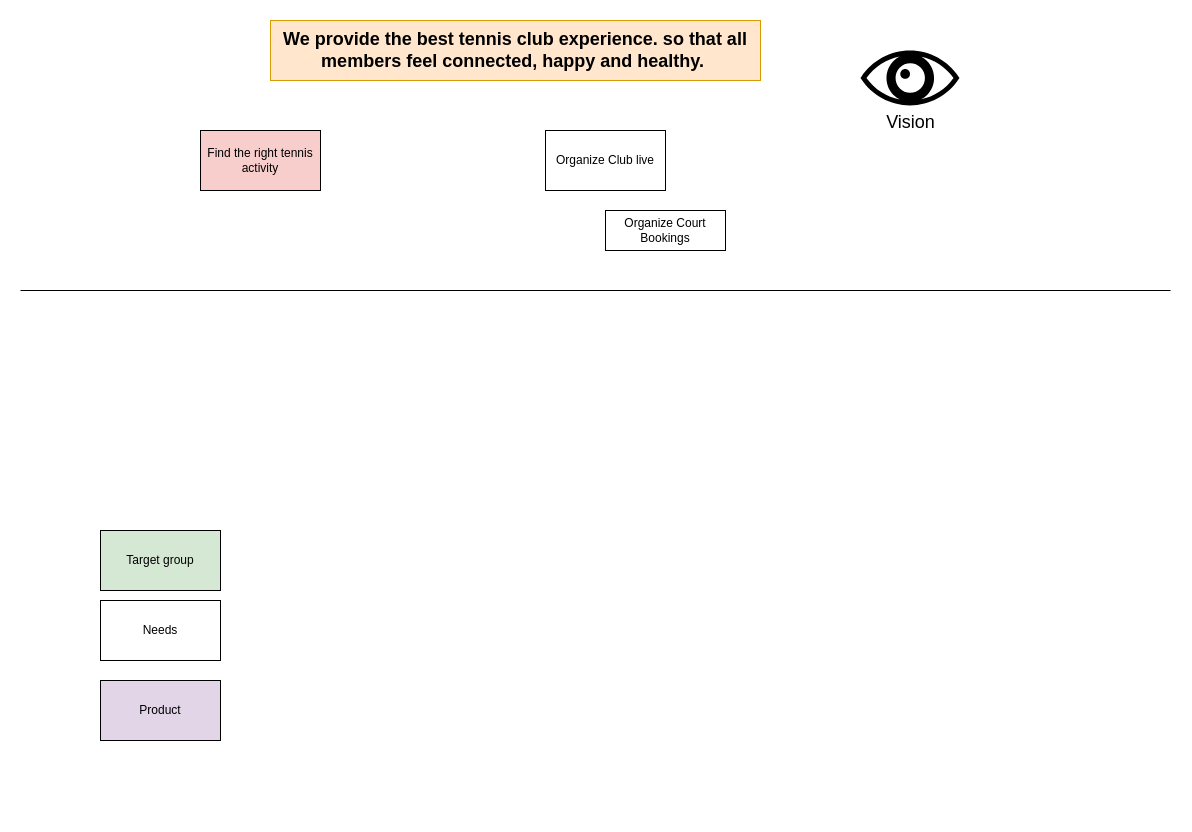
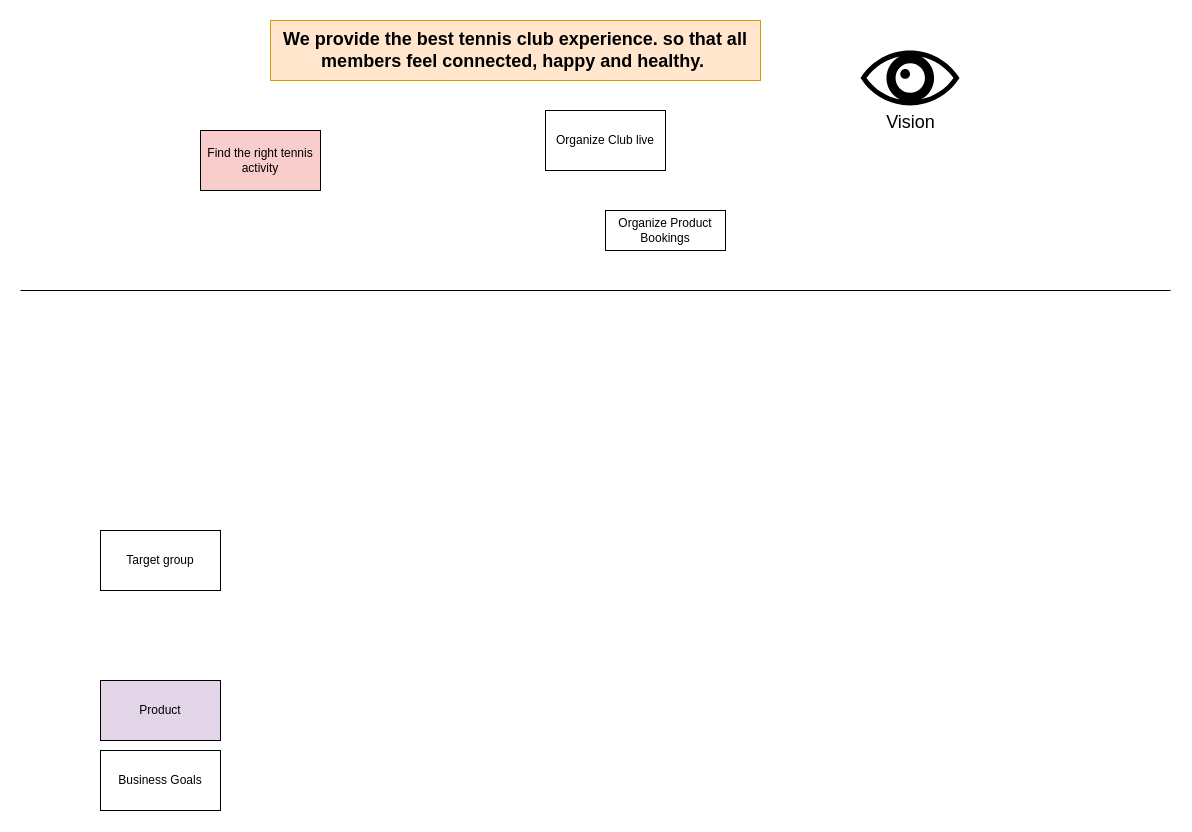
node "Organize Club live": moved (606, 161) -> (606, 141)
node "Organize Court Bookings": label "Organize Court Bookings" -> "Organize Product Bookings"
node "Target group": fillcolor #d5e8d4 -> #ffffff
node "Needs": removed
node "Business Goals": added
